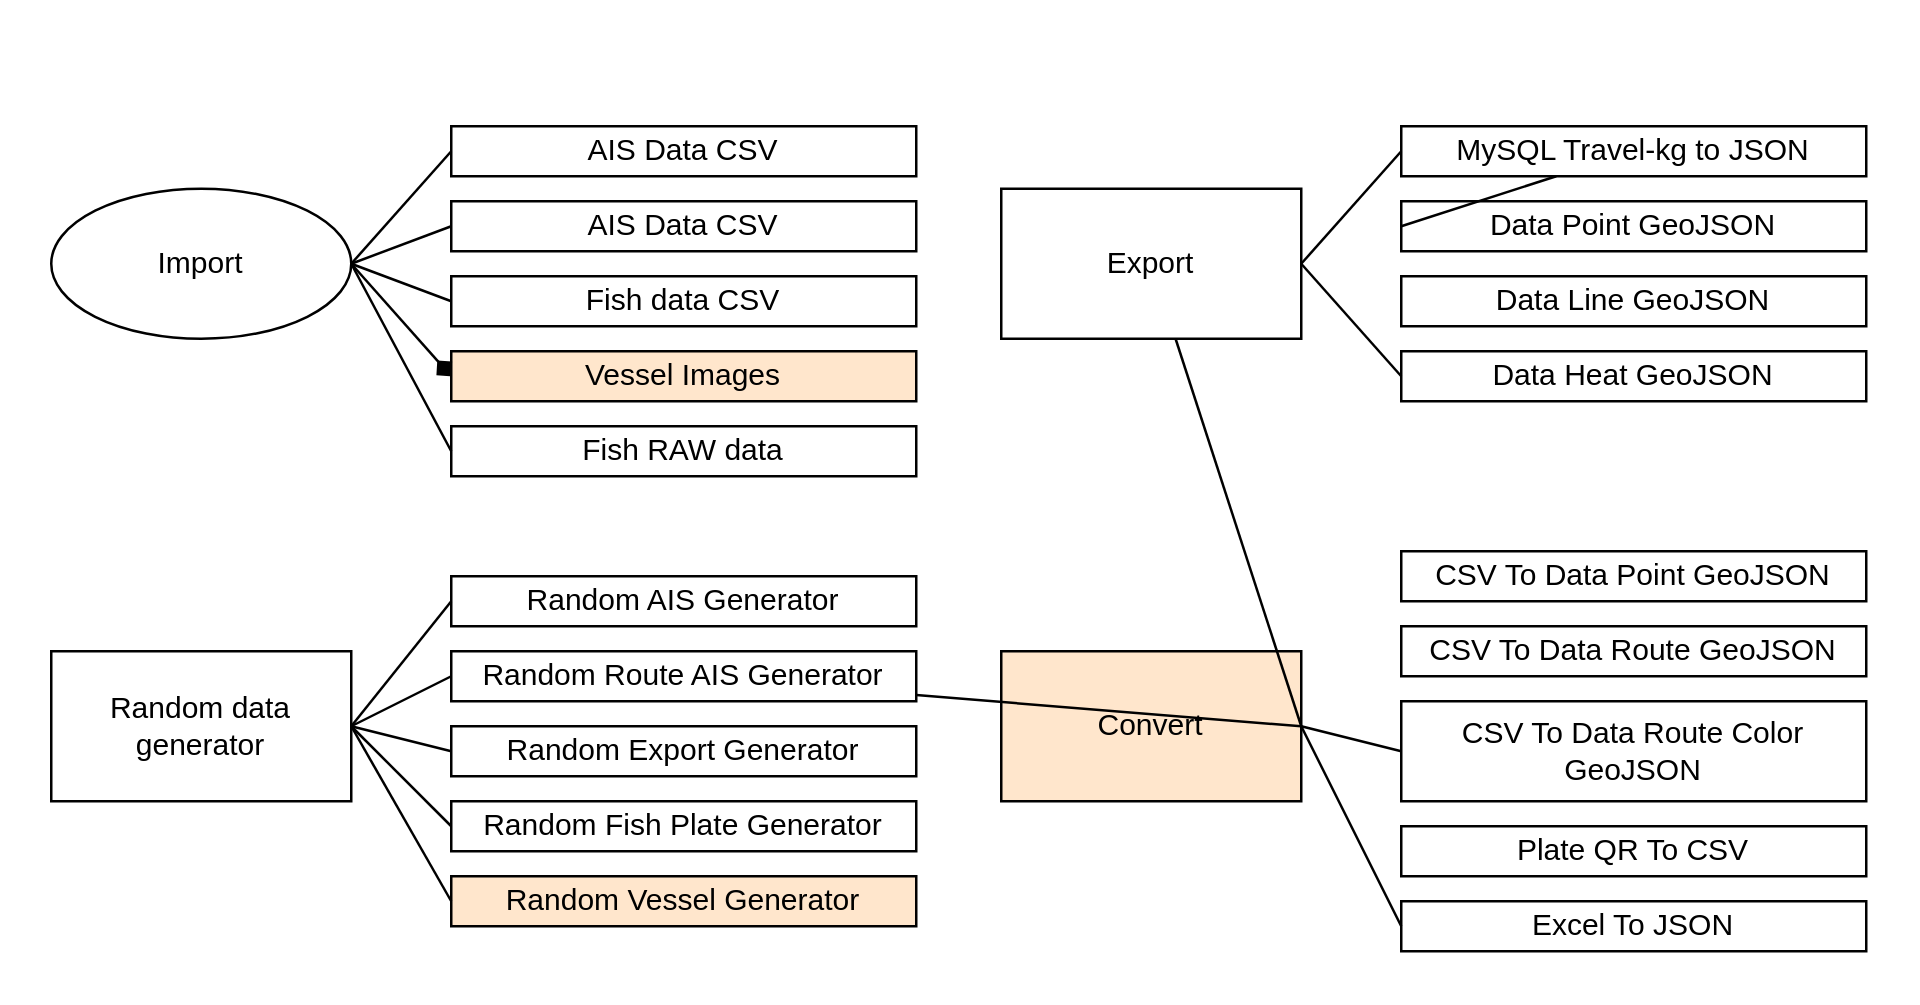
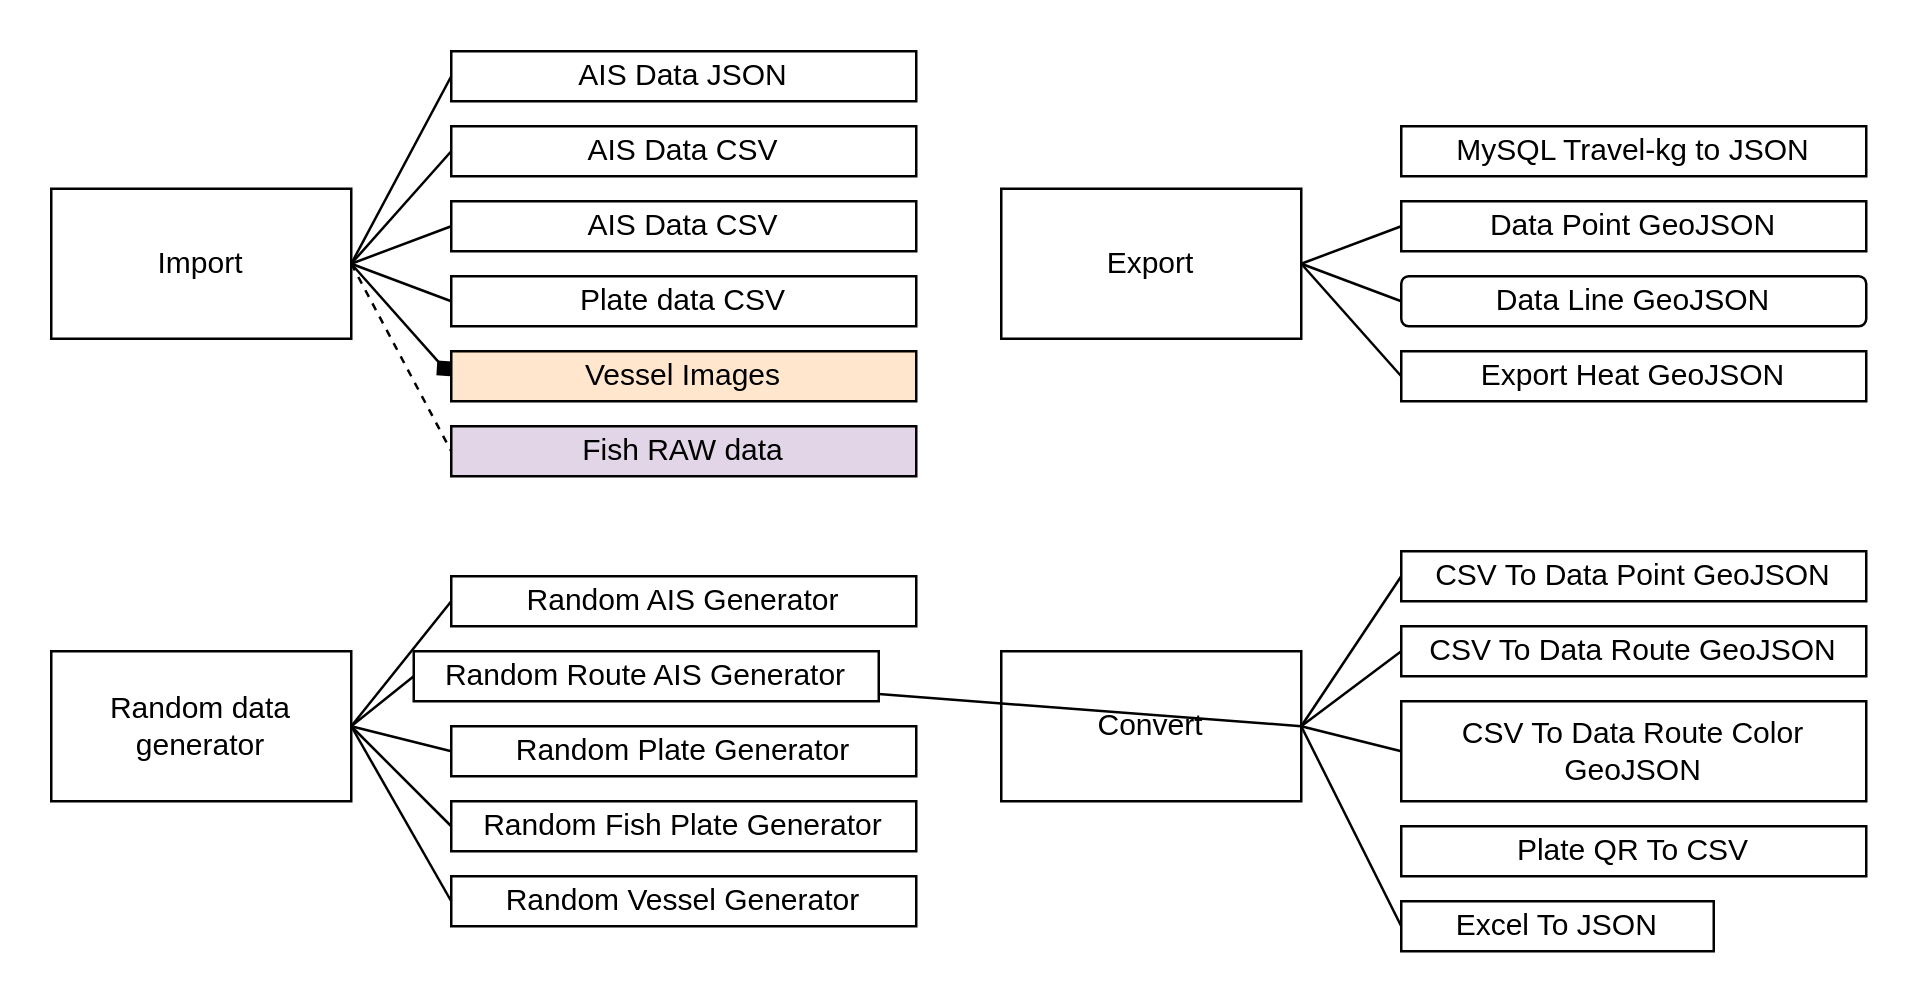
node "AIS Data JSON": added
edge "AIS Data JSON" -- "Import": added
edge "MySQL Travel-kg to JSON" -- "Data Point GeoJSON": now "Export" -- "Data Point GeoJSON"
edge "MySQL Travel-kg to JSON" -- "Export": removed
node "Import": shape ellipse -> rectangle
edge "Export" -- "Data Line GeoJSON": added
node "Fish data CSV": label "Fish data CSV" -> "Plate data CSV"
node "Data Line GeoJSON": shape rectangle -> rounded rectangle
edge "Import" -- "Fish RAW data": style solid -> dashed
node "Data Heat GeoJSON": label "Data Heat GeoJSON" -> "Export Heat GeoJSON"
node "Fish RAW data": fillcolor #ffffff -> #e1d5e7
edge "Export" -- "Convert": now "CSV To Data Route GeoJSON" -- "Convert"
edge "CSV To Data Point GeoJSON" -- "Convert": added
node "Random Route AIS Generator": moved (684, 676) -> (646, 676)
node "Convert": fillcolor #ffe6cc -> #ffffff
node "Random Export Generator": label "Random Export Generator" -> "Random Plate Generator"
node "Random Vessel Generator": fillcolor #ffe6cc -> #ffffff
node "Excel To JSON": size 465x50 -> 313x50
